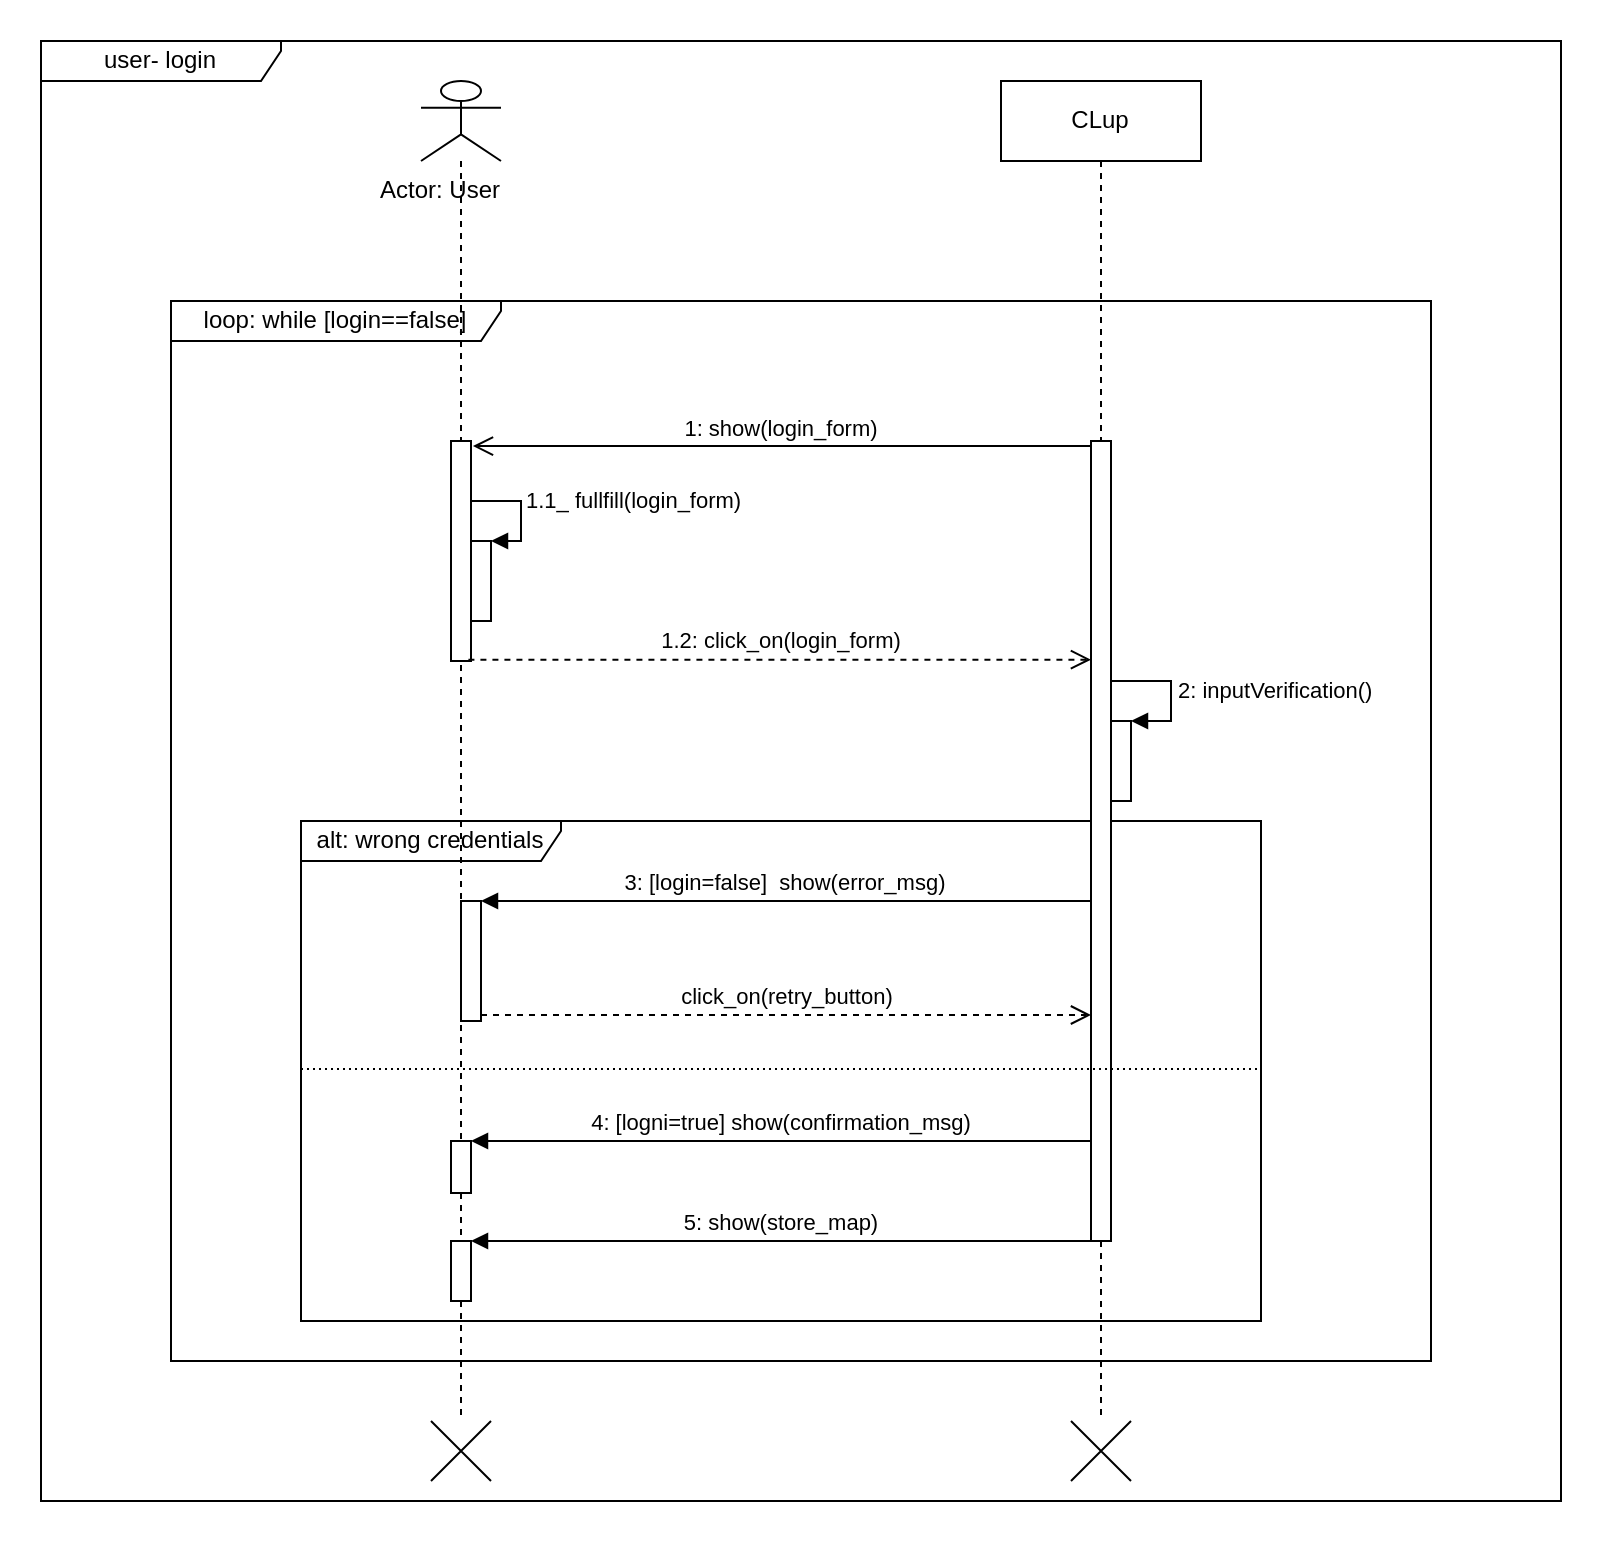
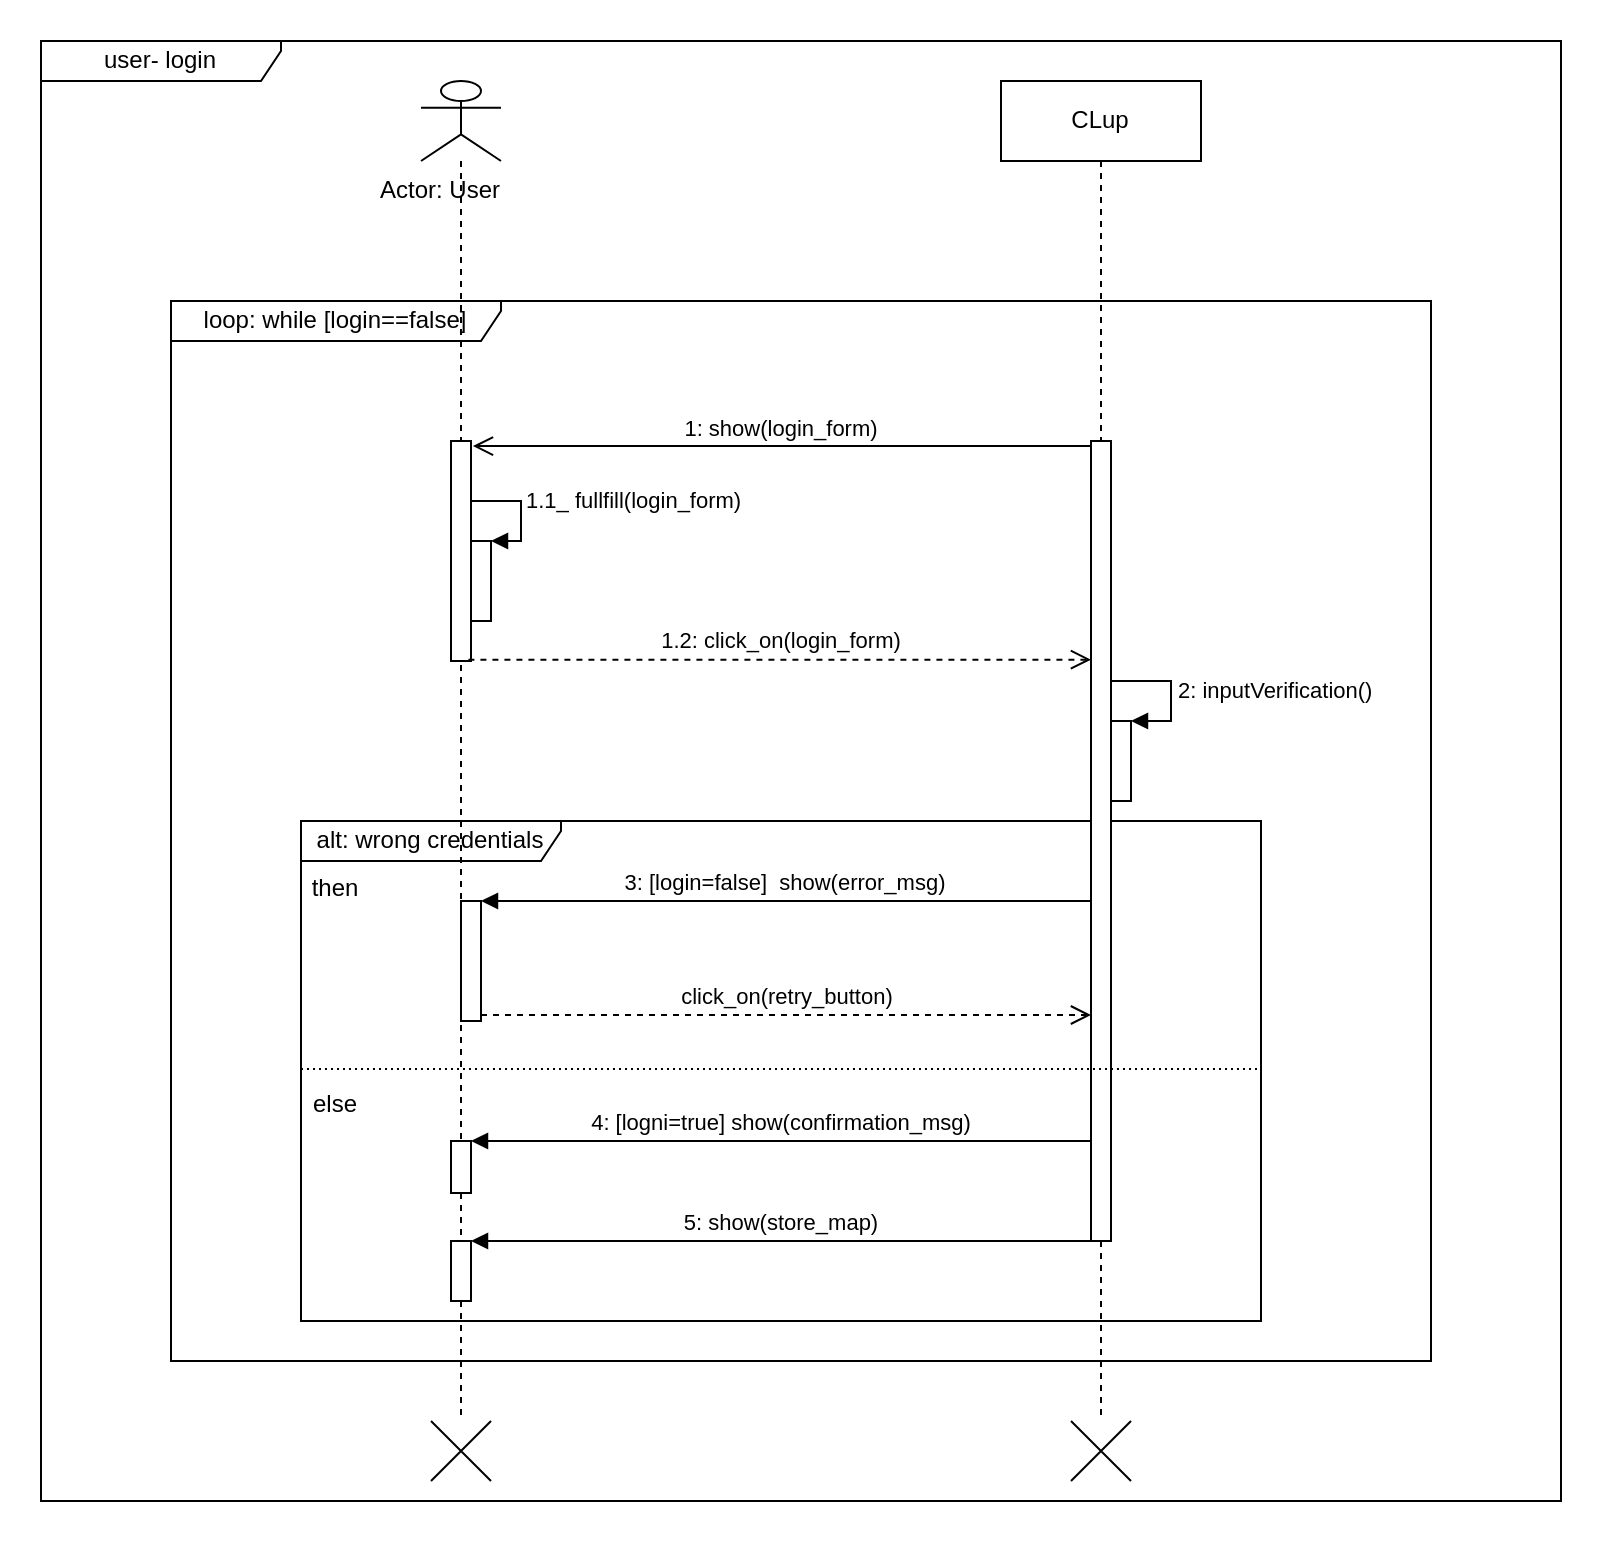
node "then": added
node "else": added
